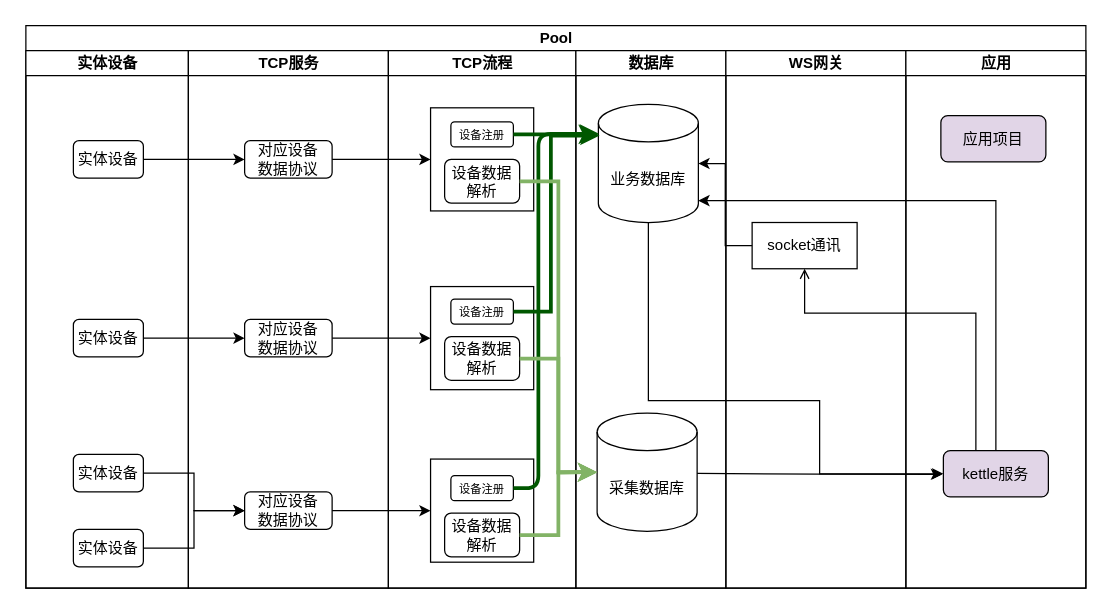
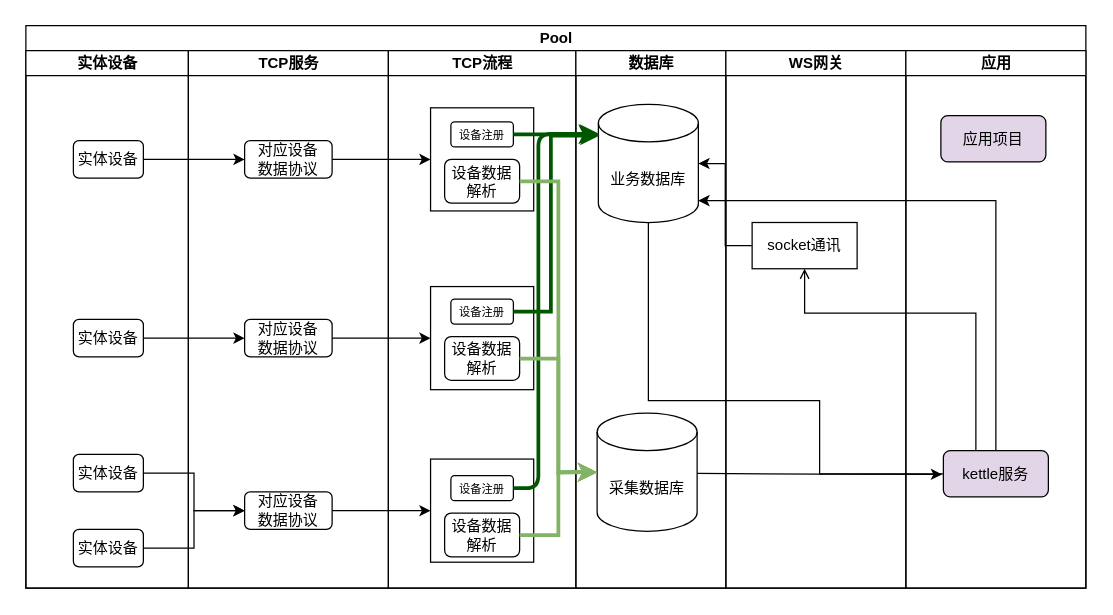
edge "业务数据库" -> "kettle服务": arrowhead classic -> none
